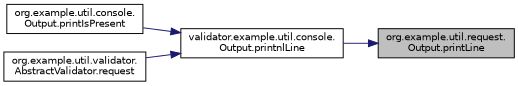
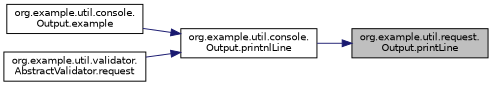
node "org.example.util.console. Output.printIsPresent": label "org.example.util.console. Output.printIsPresent" -> "org.example.util.console. Output.example"
node "validator.example.util.console. Output.printnlLine": label "validator.example.util.console. Output.printnlLine" -> "org.example.util.console. Output.printnlLine"
